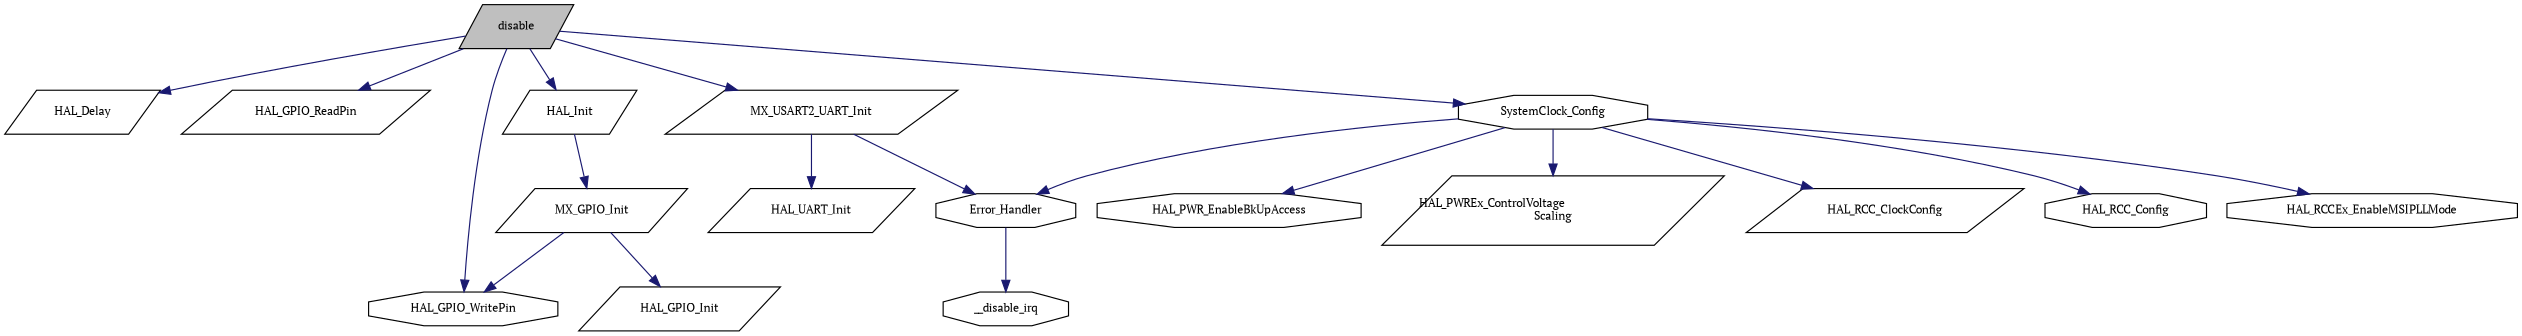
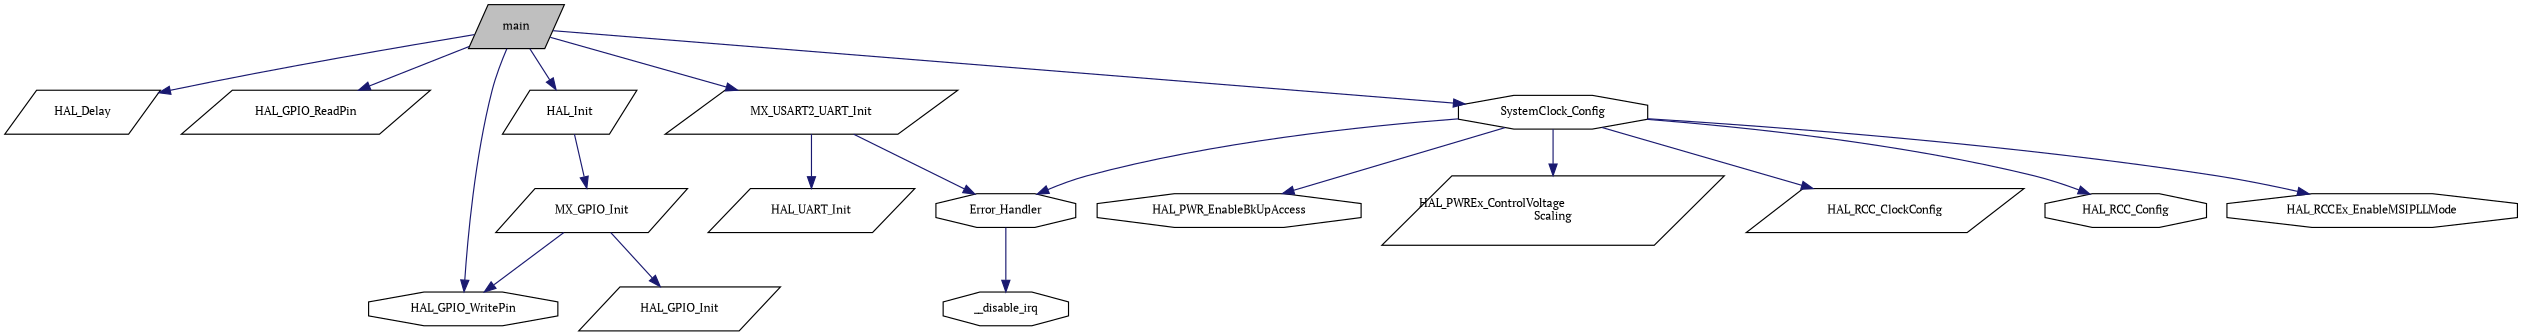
node "disable": label "disable" -> "main"
